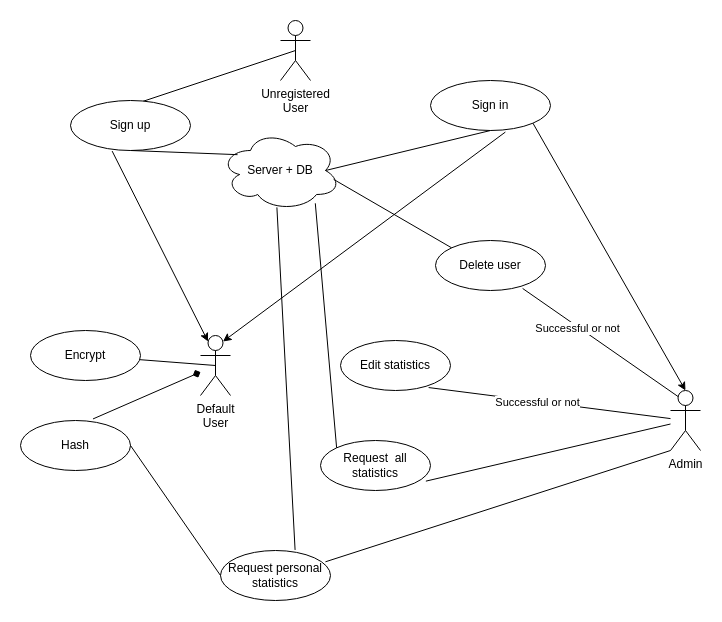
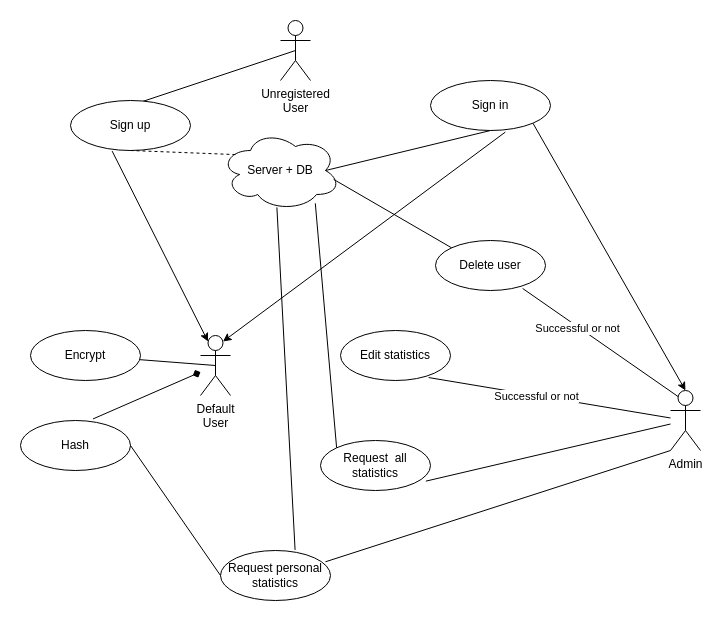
edge "Sign up" -- "Server + DB": style solid -> dashed
node "Edit statistics": moved (396, 366) -> (396, 356)
